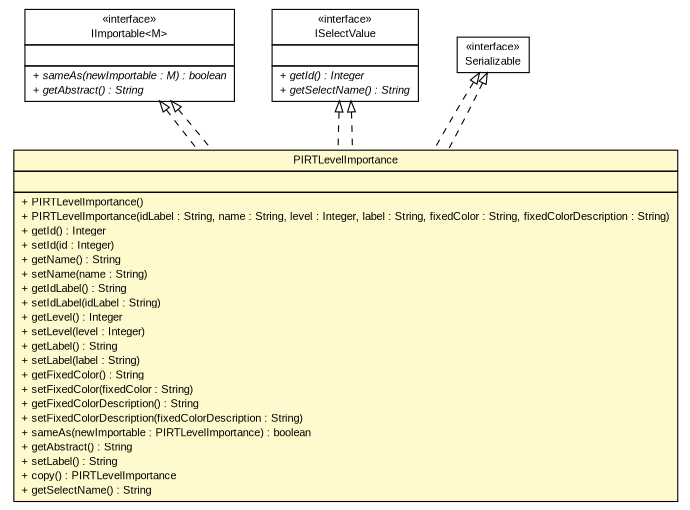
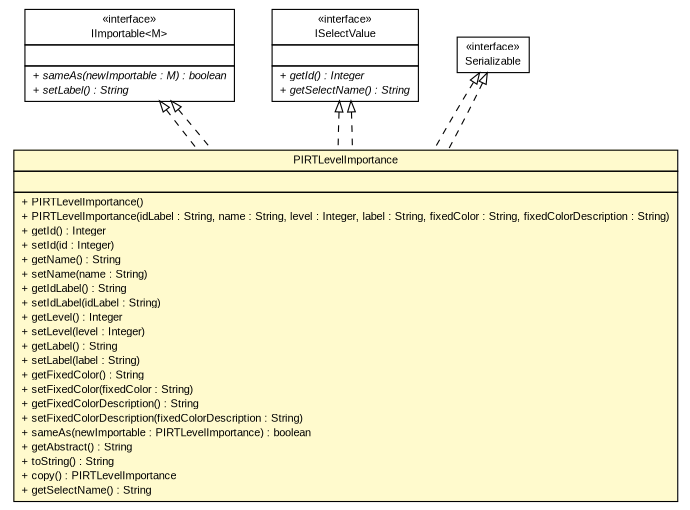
node "IImportable<M>": text "+ getAbstract() : String" -> "+ setLabel() : String"
node "PIRTLevelImportance": text "+ setLabel() : String" -> "+ toString() : String"
